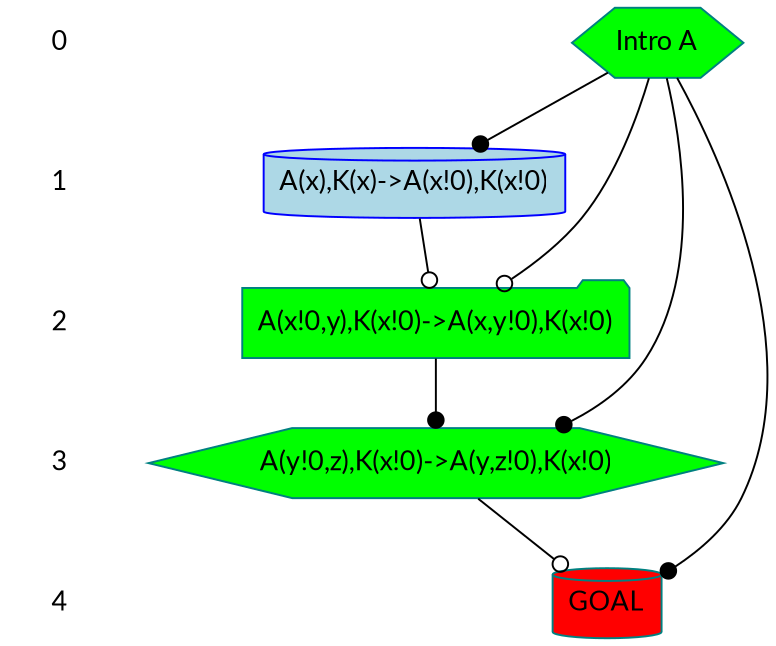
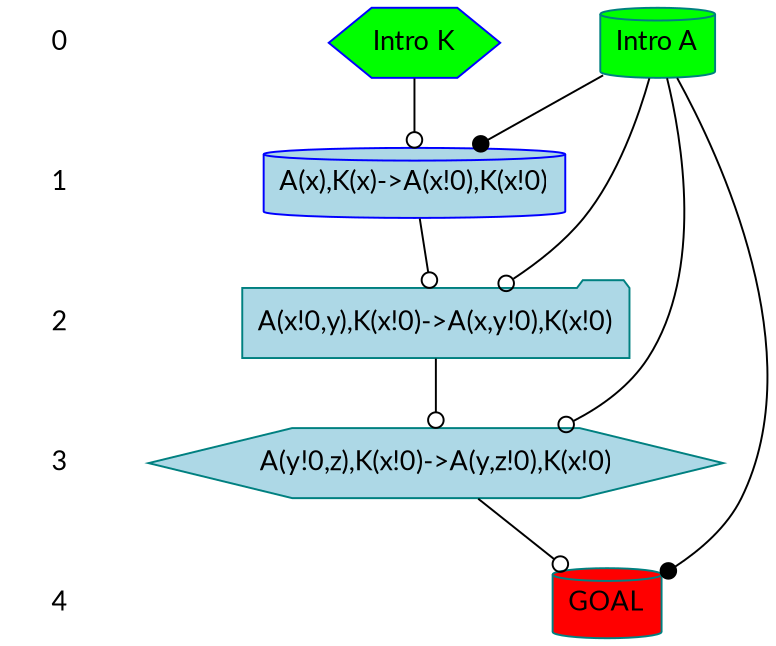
node "Intro K": added
node "Intro A": shape hexagon -> cylinder
edge "Intro A" -> "A(y!0,z),K(x!0)->A(y,z!0),K(x!0)": arrowhead dot -> odot
node "A(x!0,y),K(x!0)->A(x,y!0),K(x!0)": fillcolor green -> lightblue
edge "A(x!0,y),K(x!0)->A(x,y!0),K(x!0)" -> "A(y!0,z),K(x!0)->A(y,z!0),K(x!0)": arrowhead dot -> odot
node "A(y!0,z),K(x!0)->A(y,z!0),K(x!0)": fillcolor green -> lightblue
